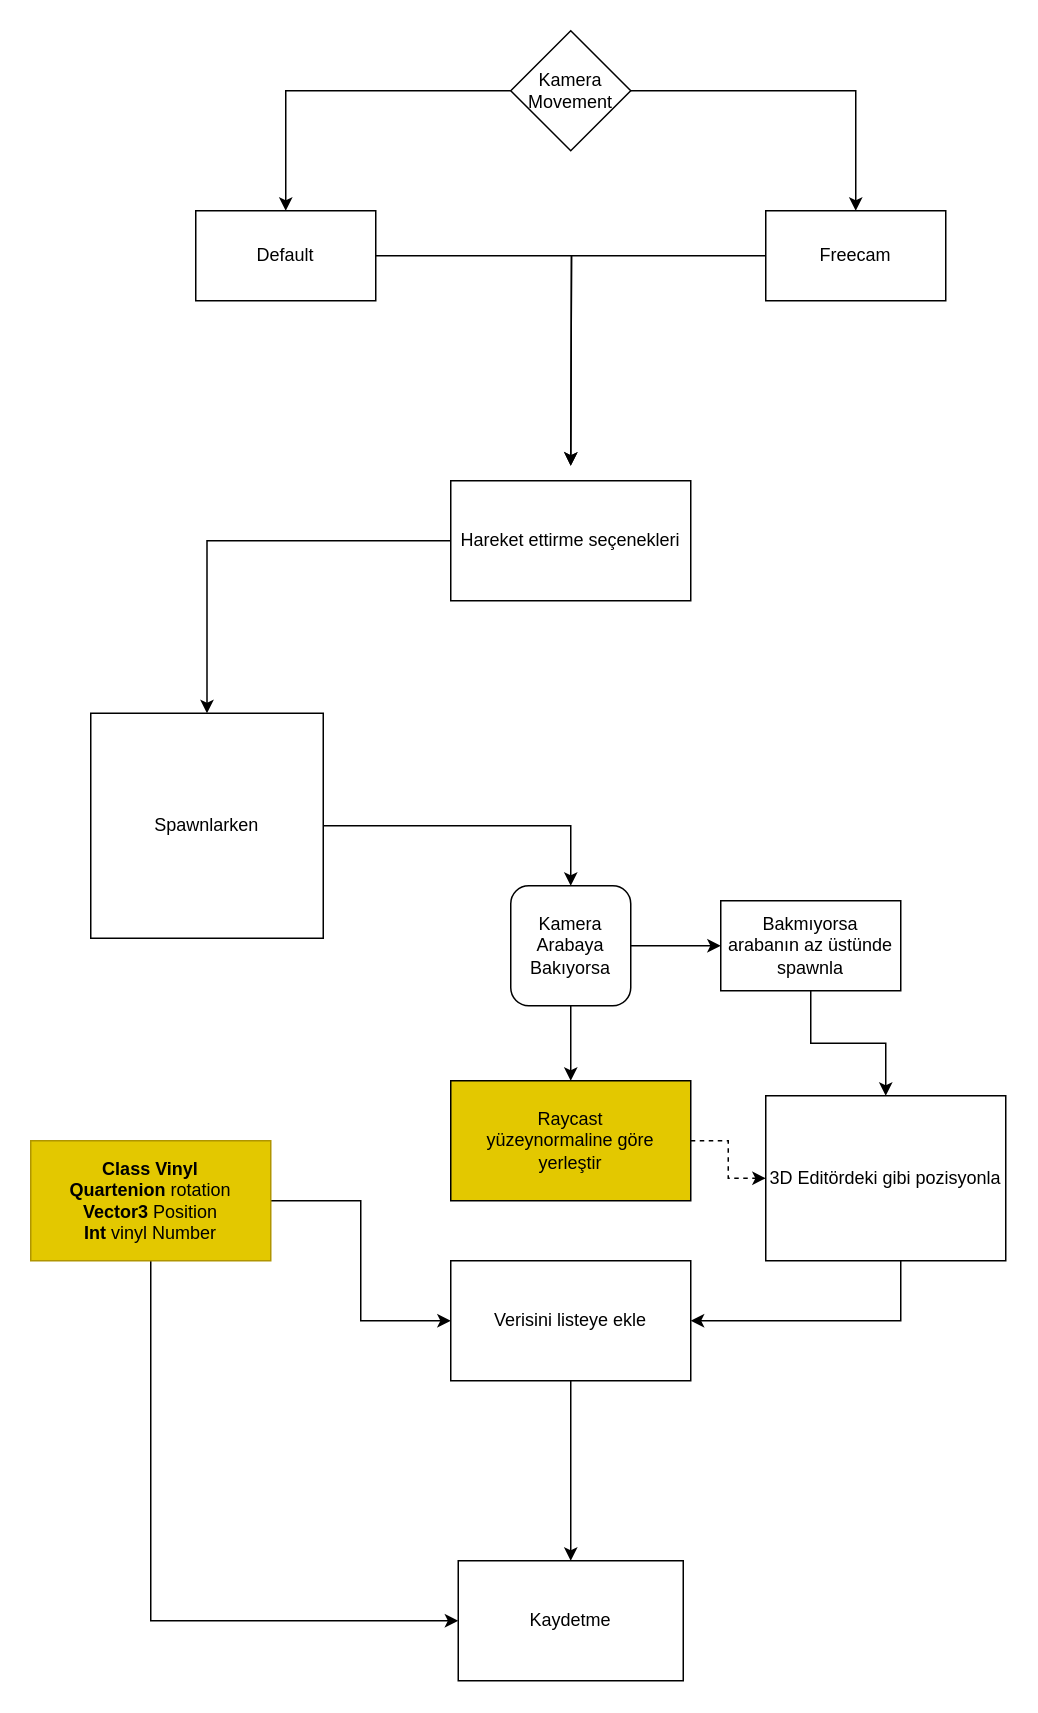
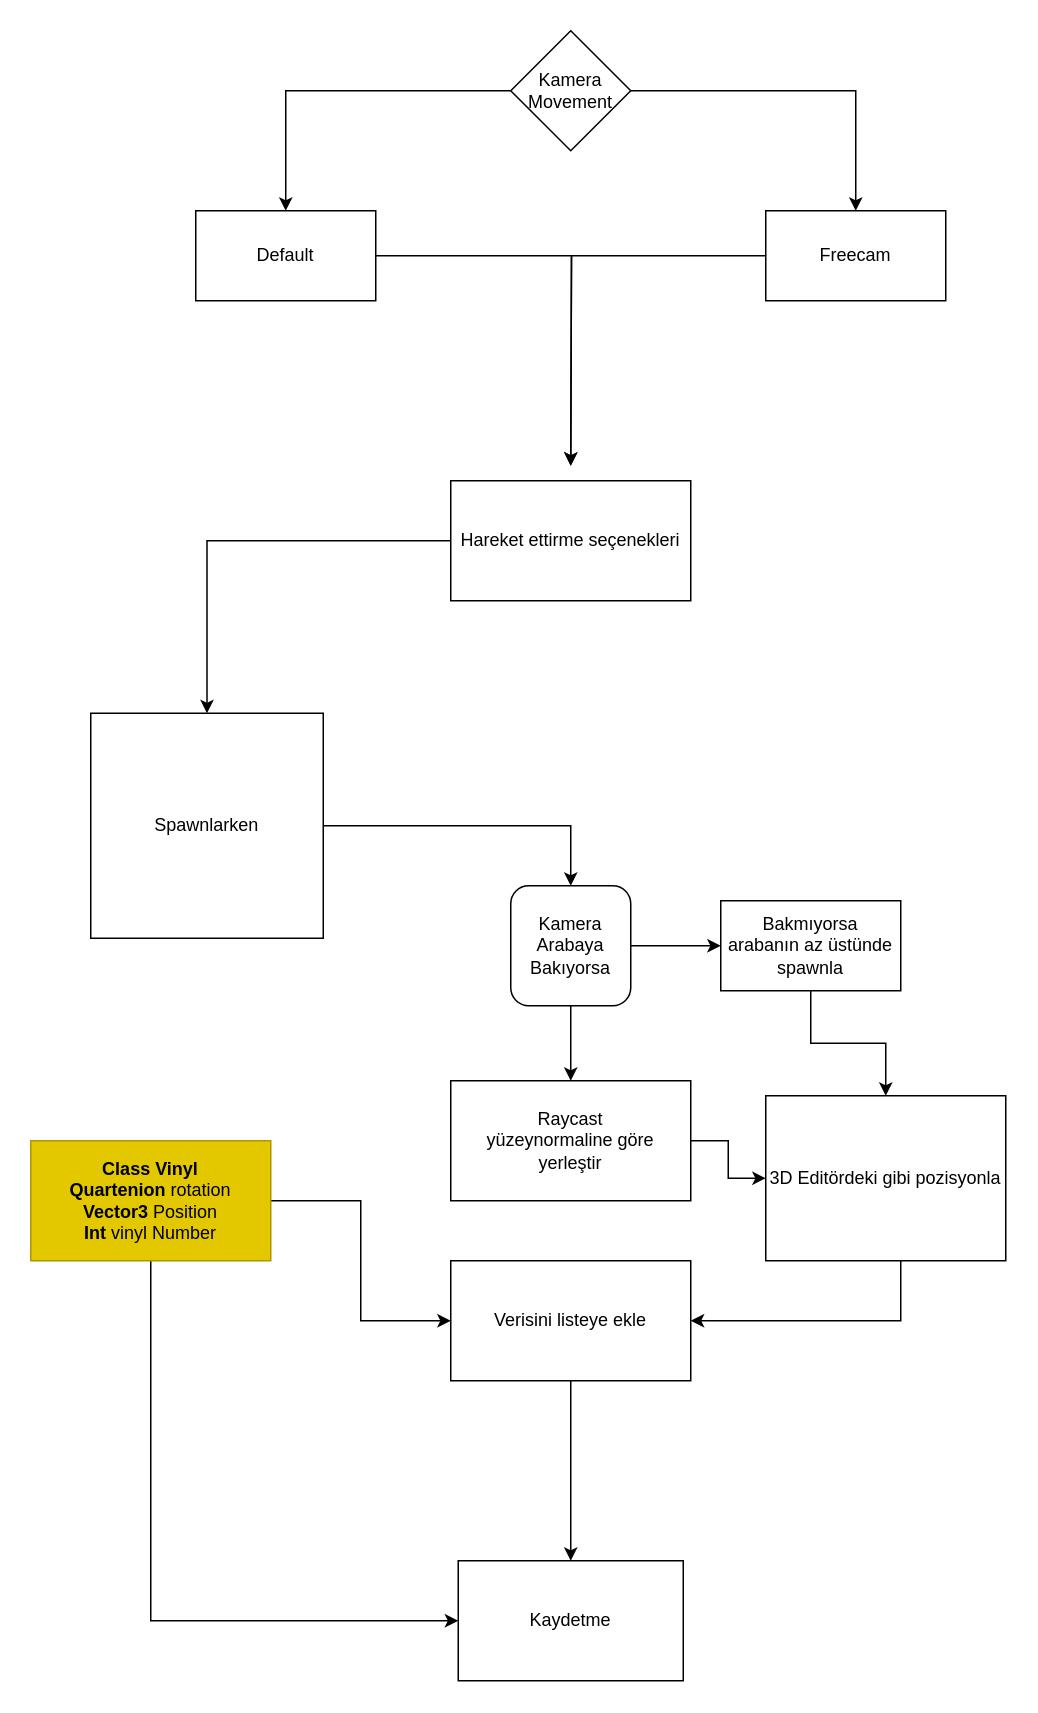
node "Raycast yüzeynormaline göre yerleştir": fillcolor #e3c800 -> #ffffff
edge "Raycast yüzeynormaline göre yerleştir" -> "3D Editördeki gibi pozisyonla": style dashed -> solid
